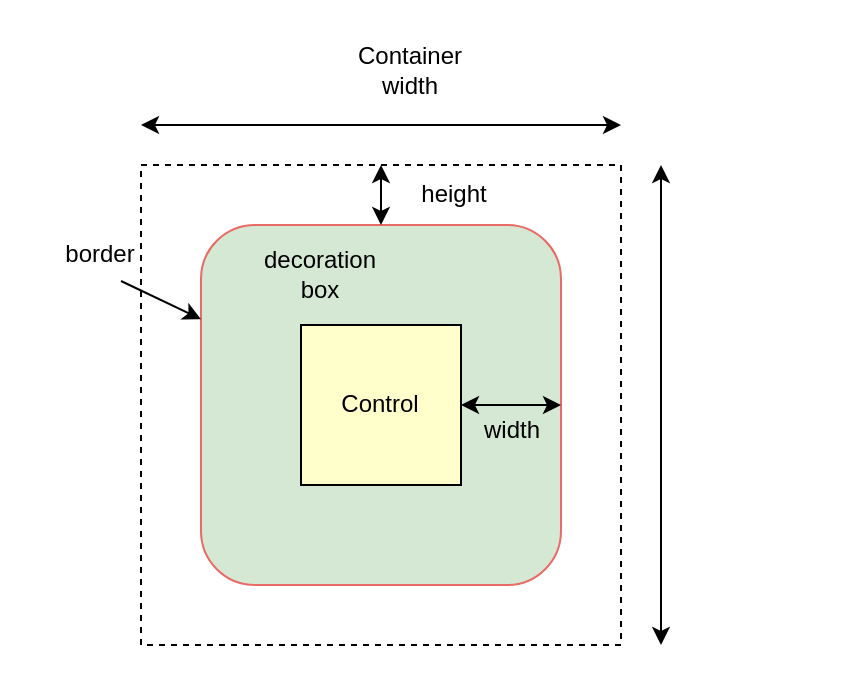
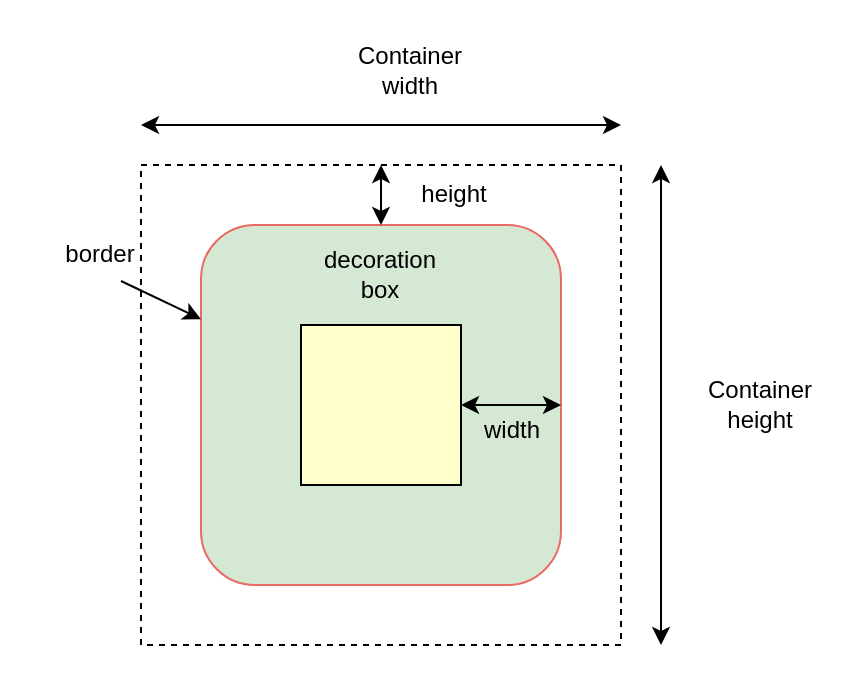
node "decoration box": moved (321, 275) -> (381, 275)
node "Control": removed
node "Container height": added
